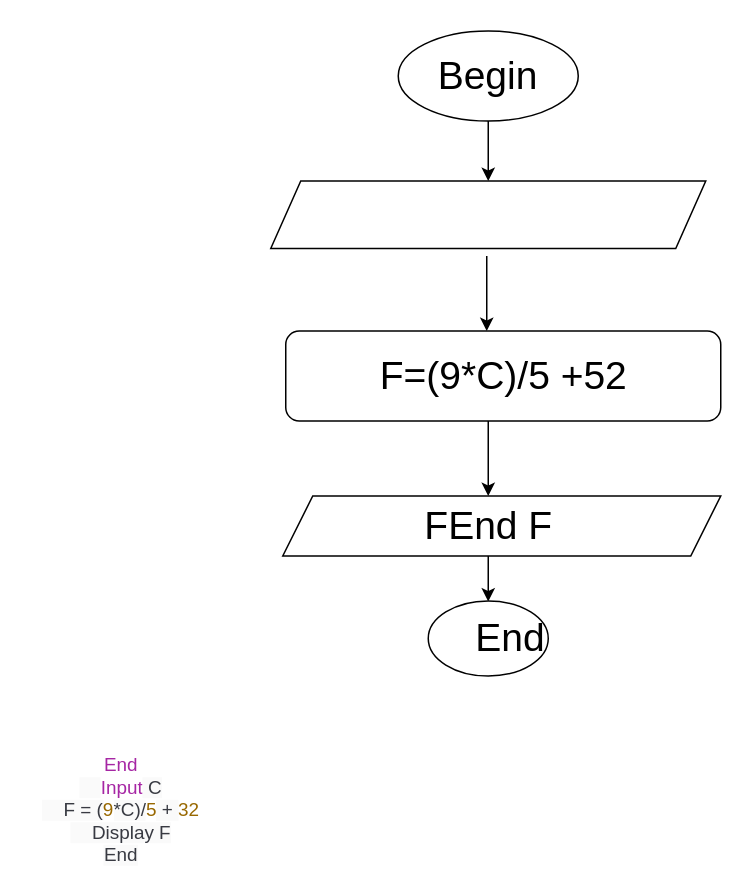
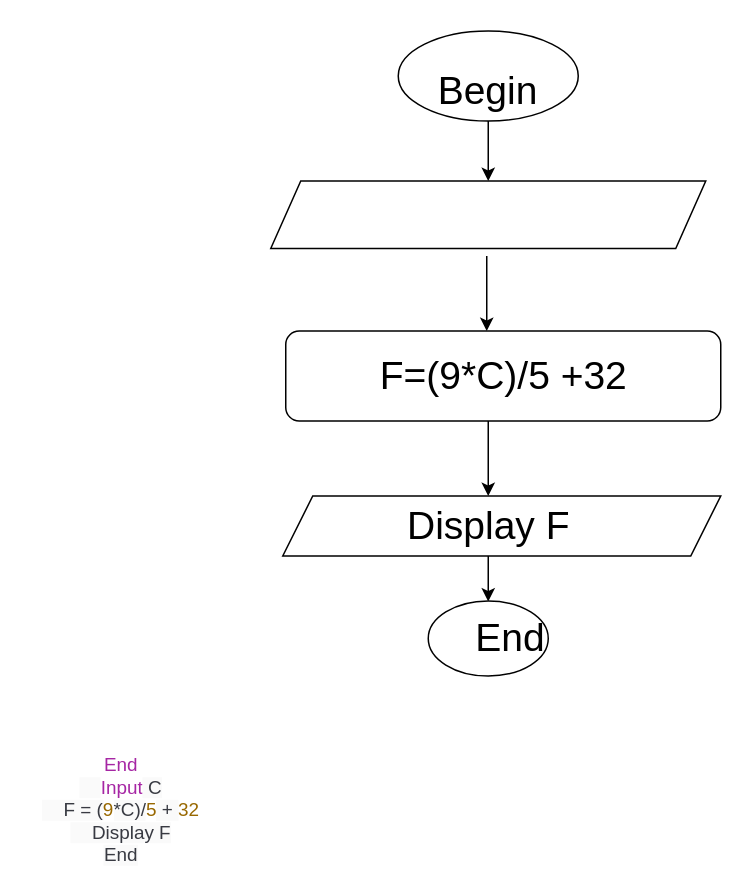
node "Begin": moved (488, 76) -> (488, 91)
node "F=(9*C)/5 +52": label "F=(9*C)/5 +52" -> "F=(9*C)/5 +32"
node "FEnd F": label "FEnd F" -> "Display F"
